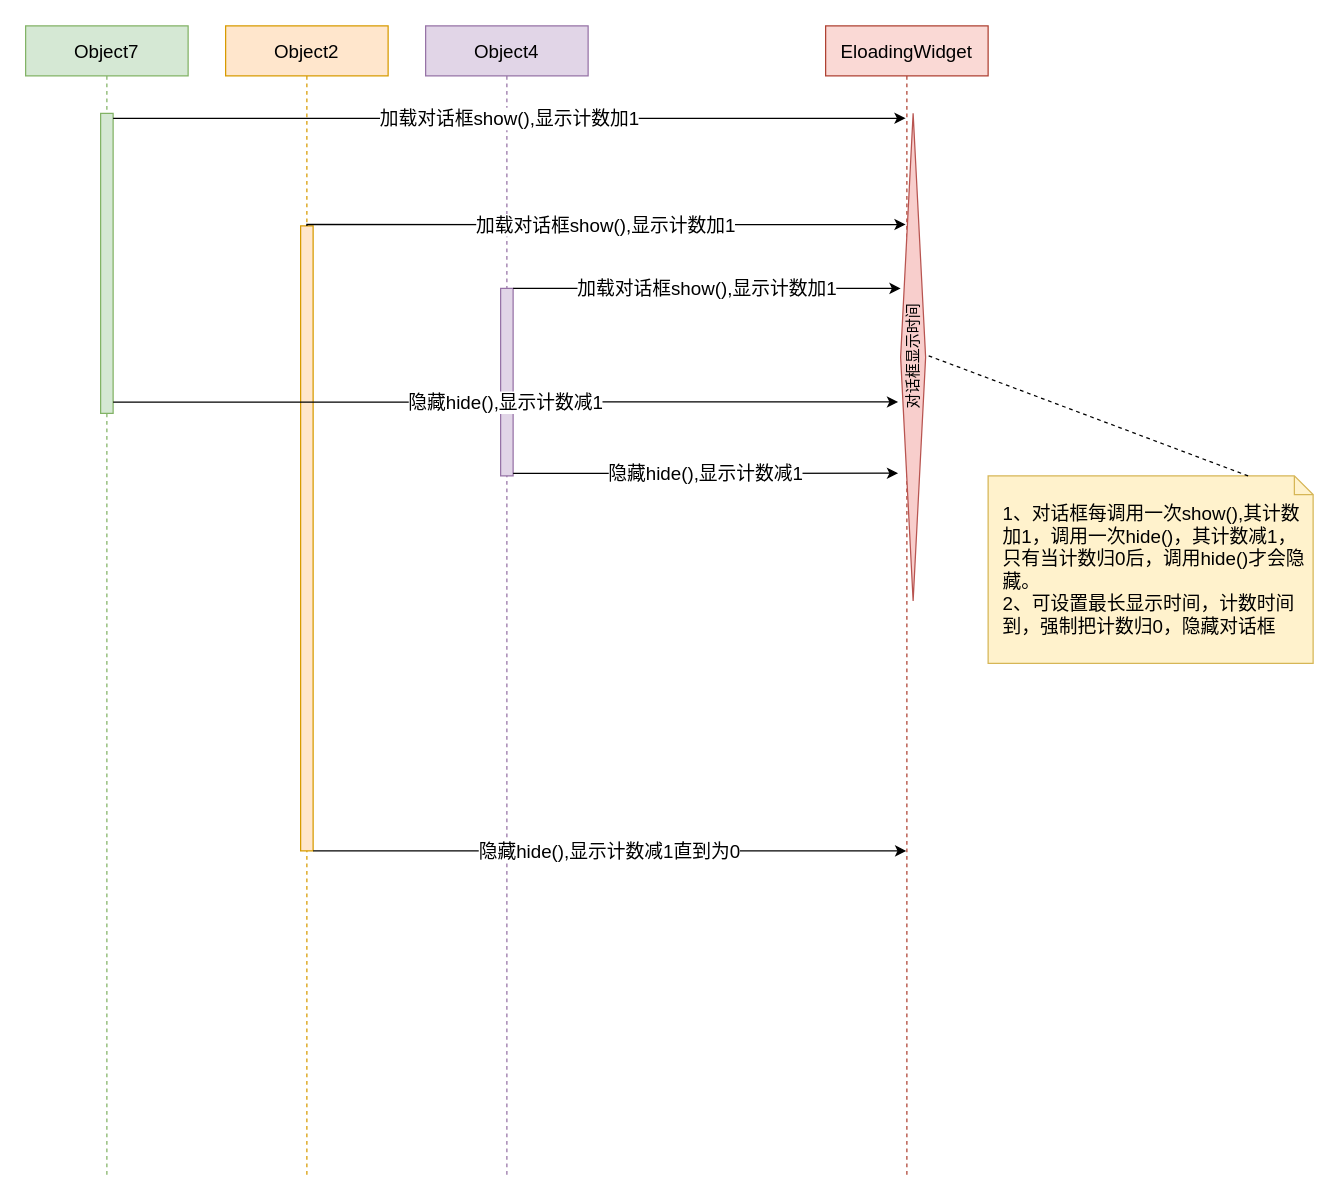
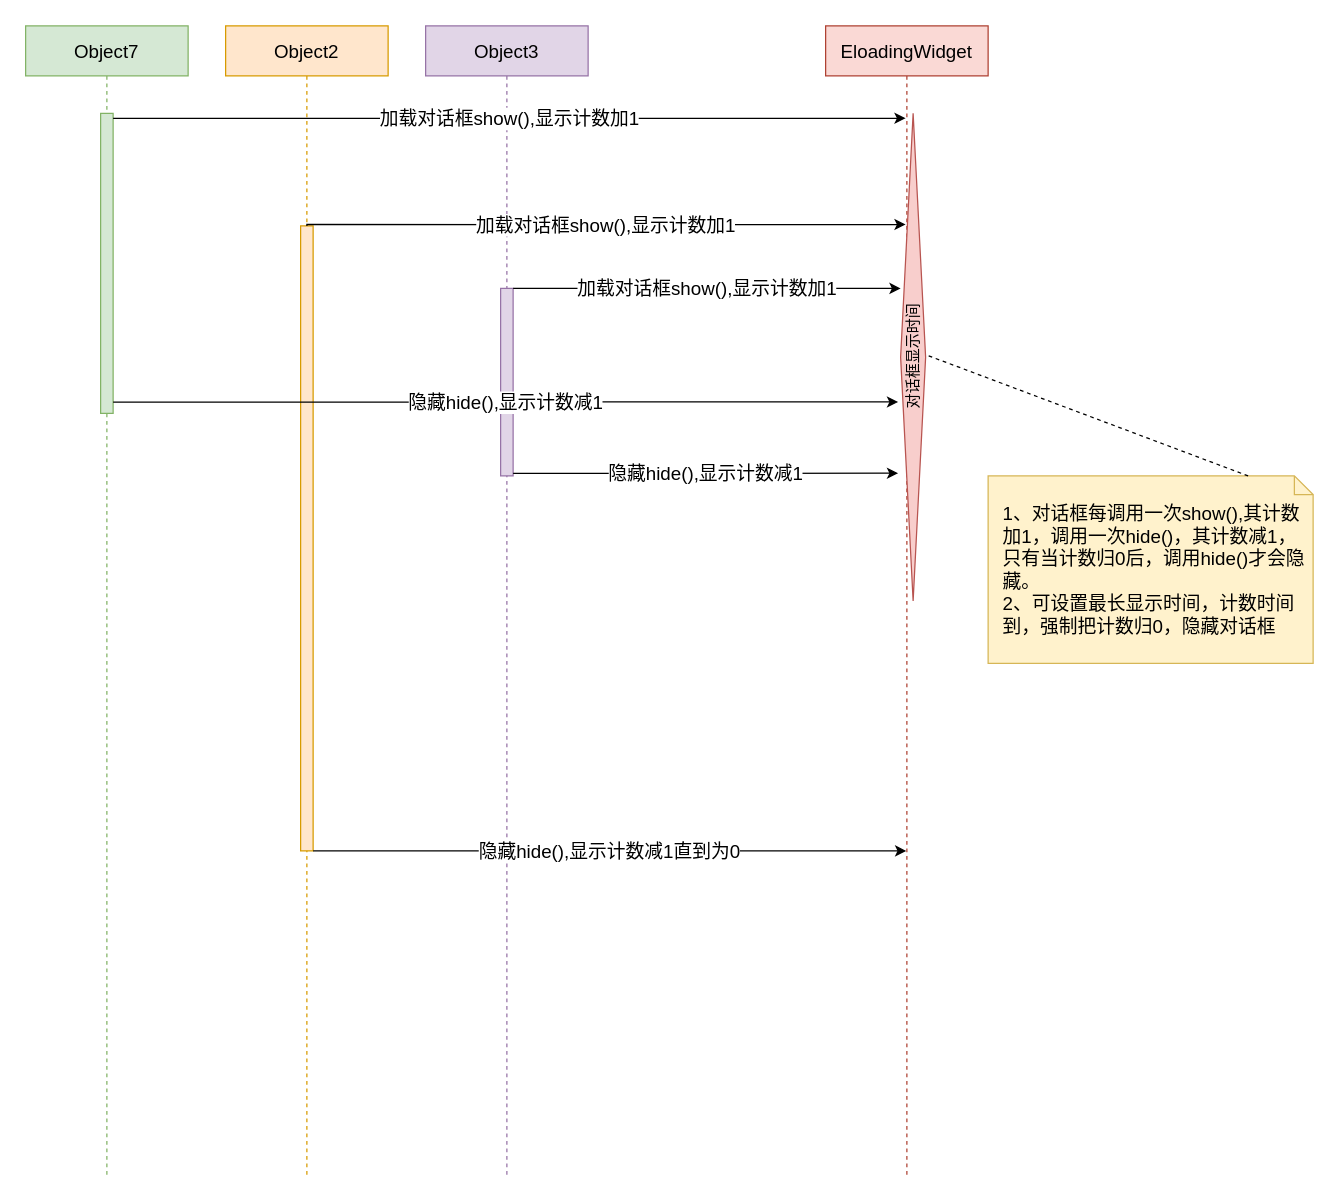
node "Object4": label "Object4" -> "Object3"
